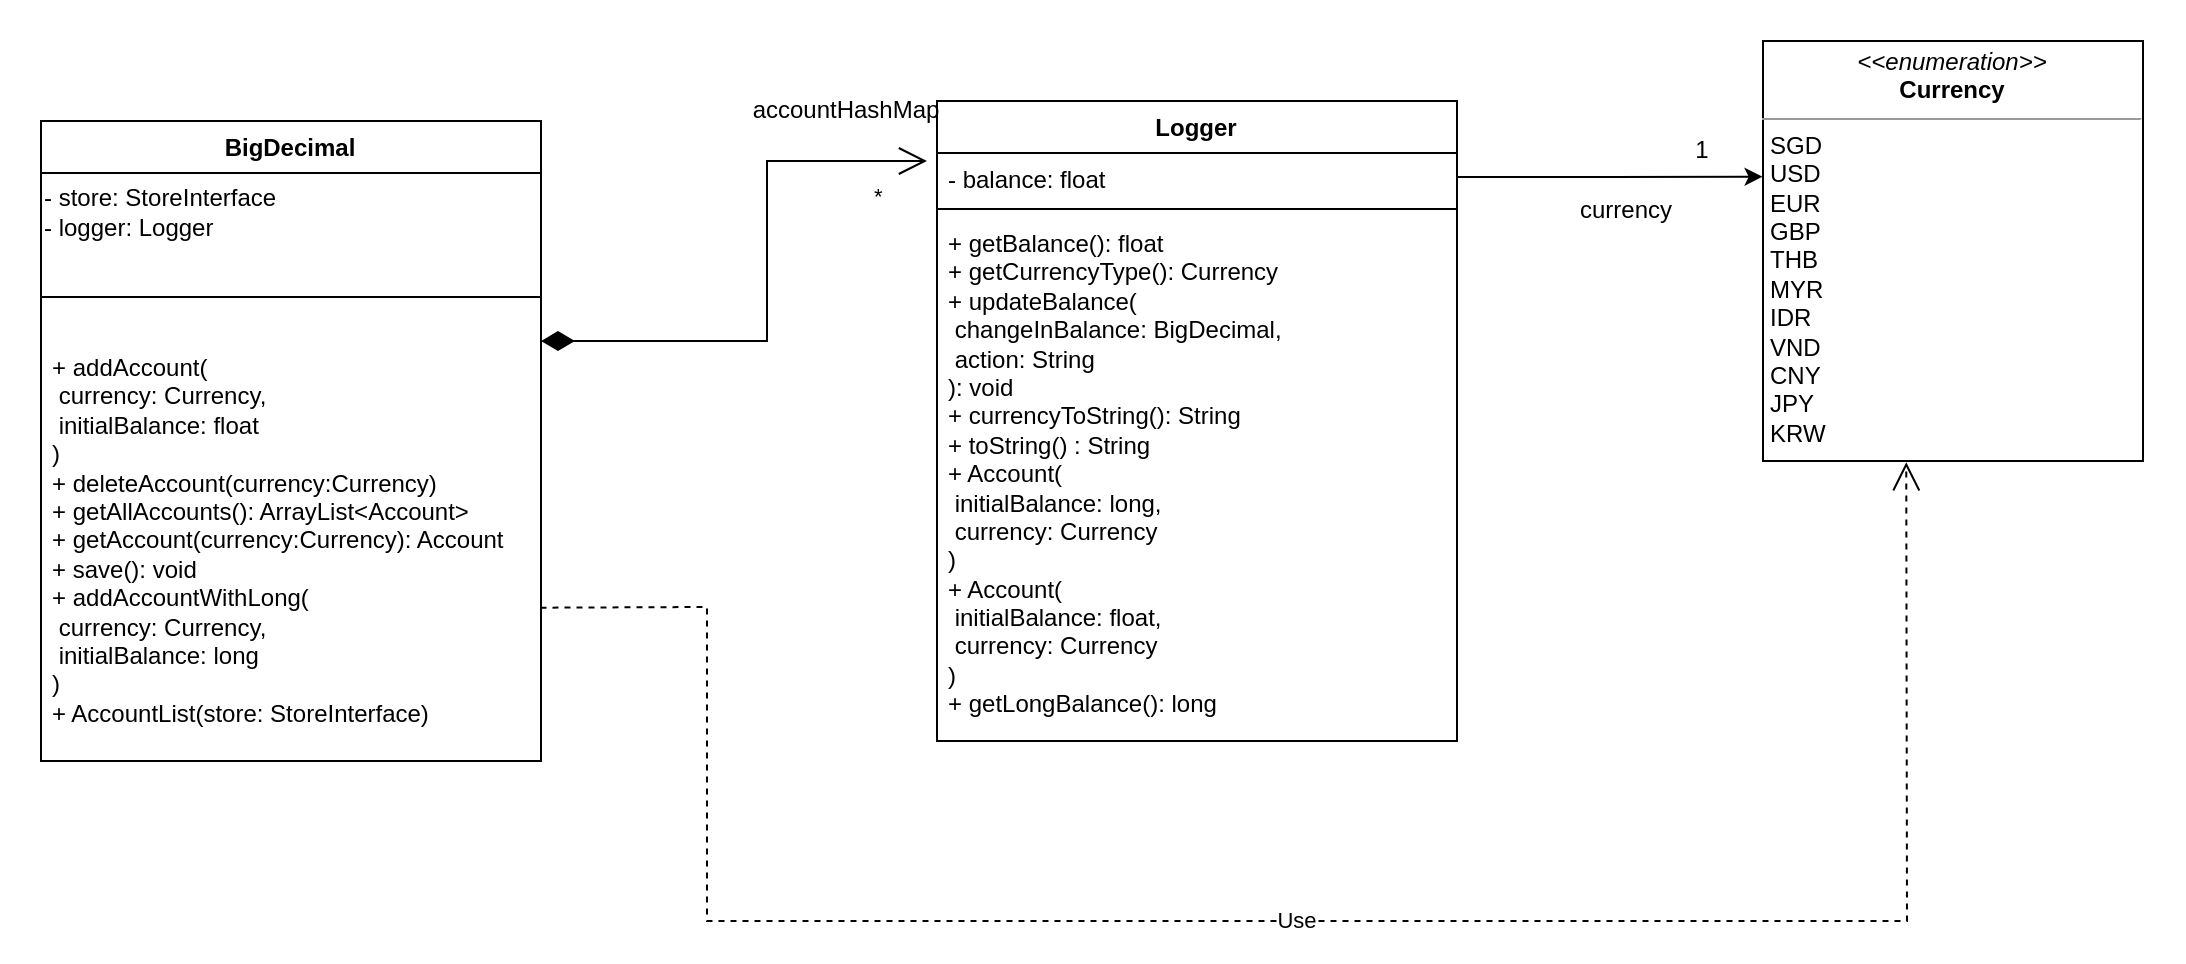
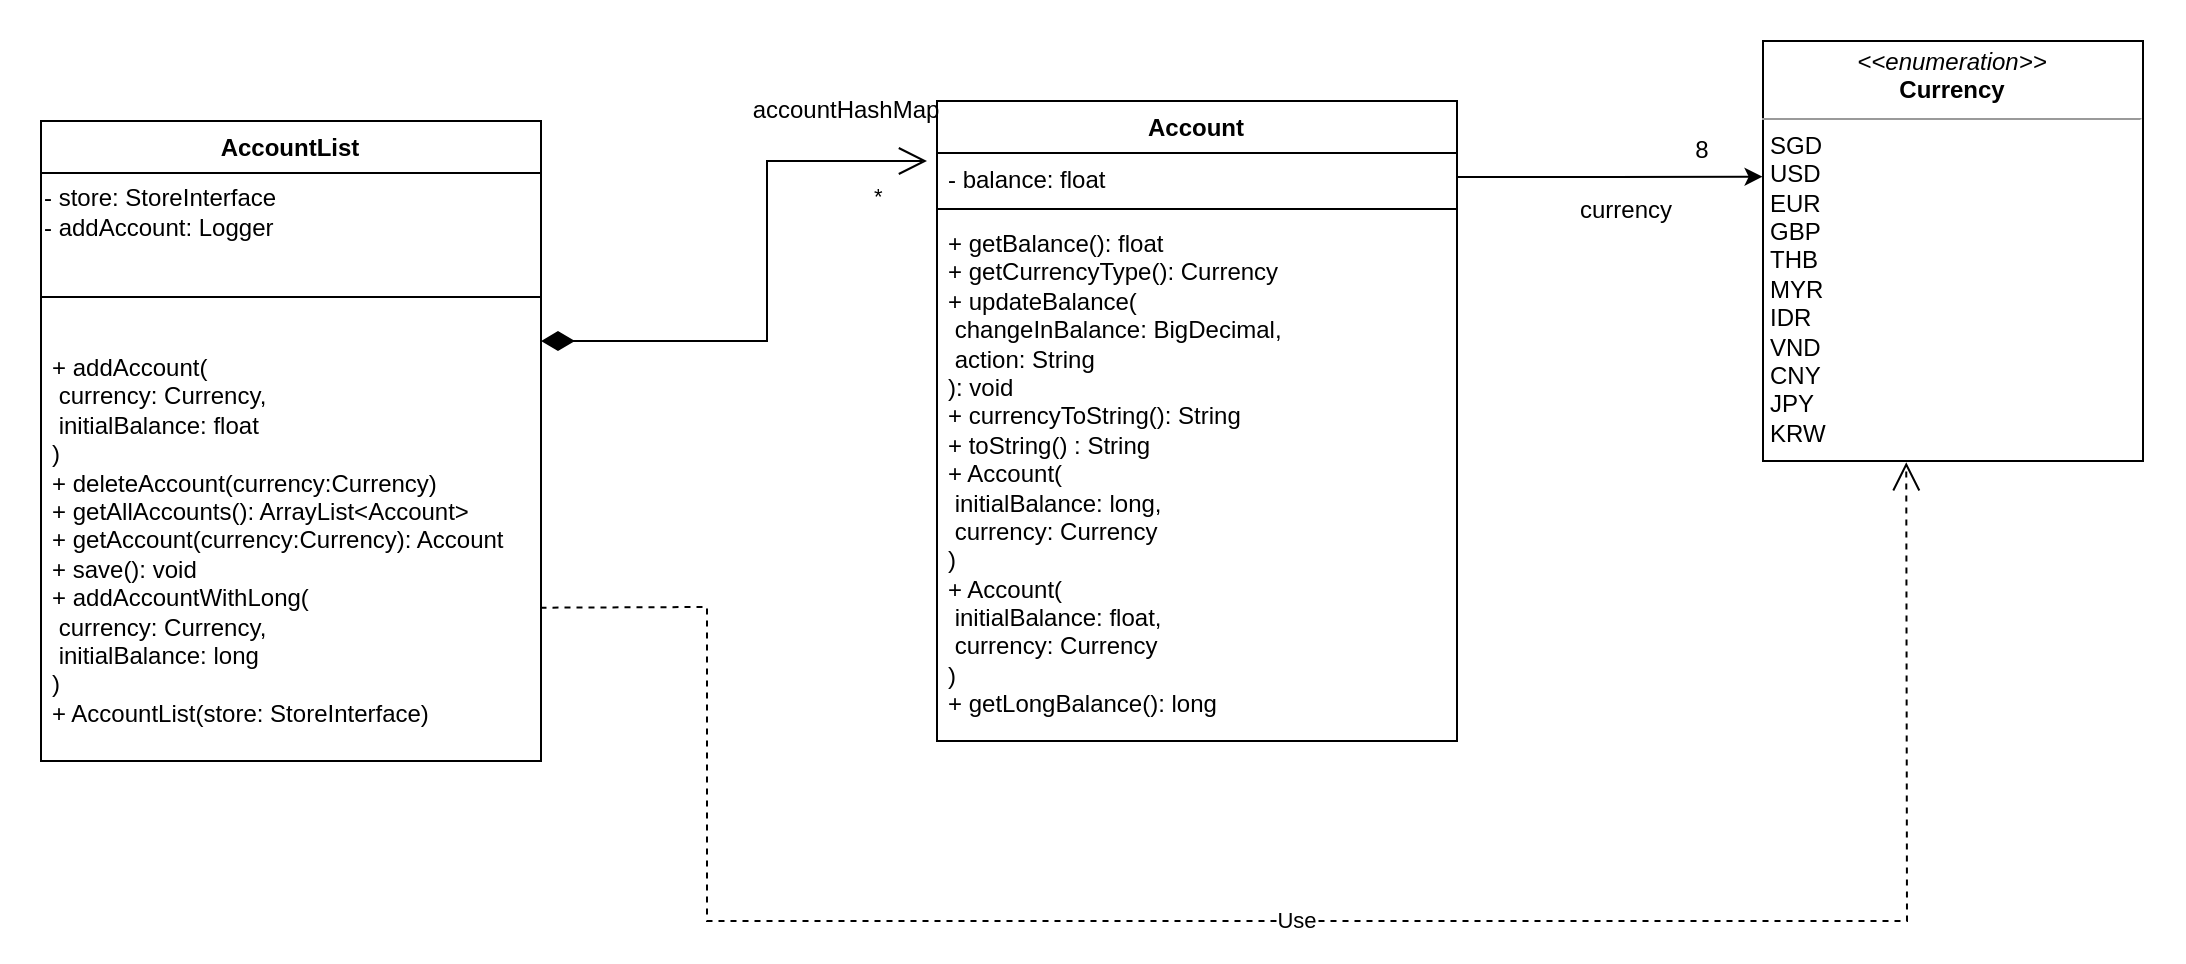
node "Logger": label "Logger" -> "Account"
node "BigDecimal": label "BigDecimal" -> "AccountList"
node "1": label "1" -> "8"
node "- store: StoreInterface - logger: Logger": label "- store: StoreInterface - logger: Logger" -> "- store: StoreInterface - addAccount: Logger"
